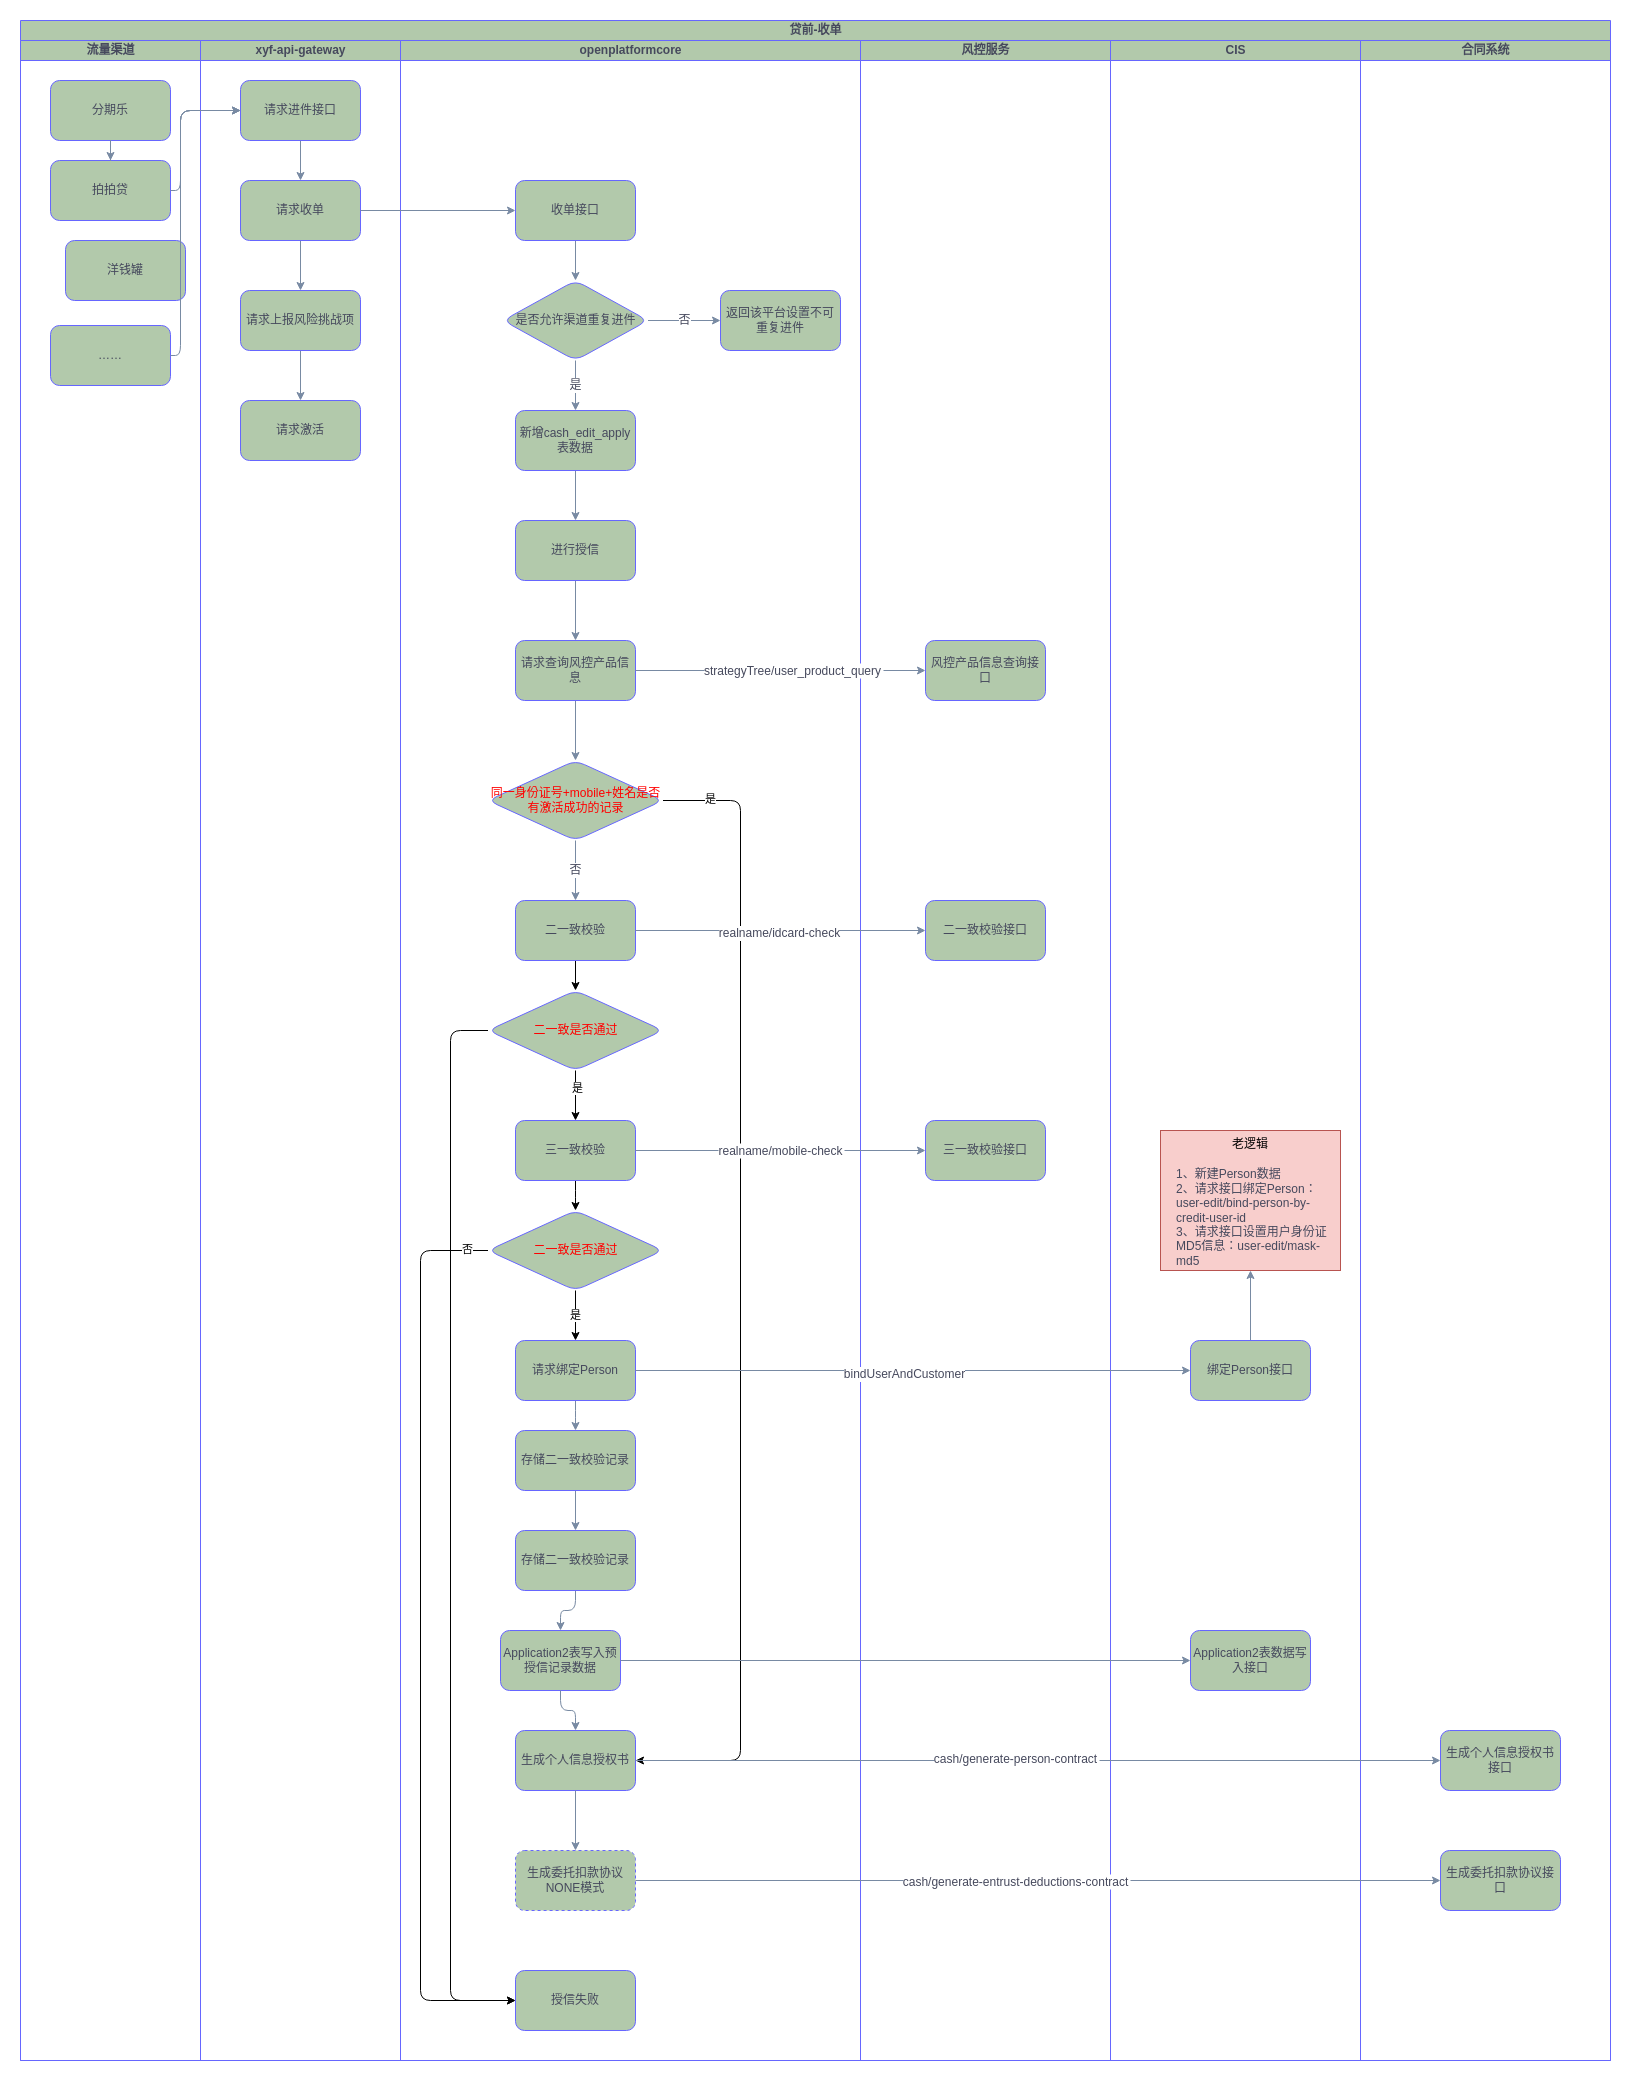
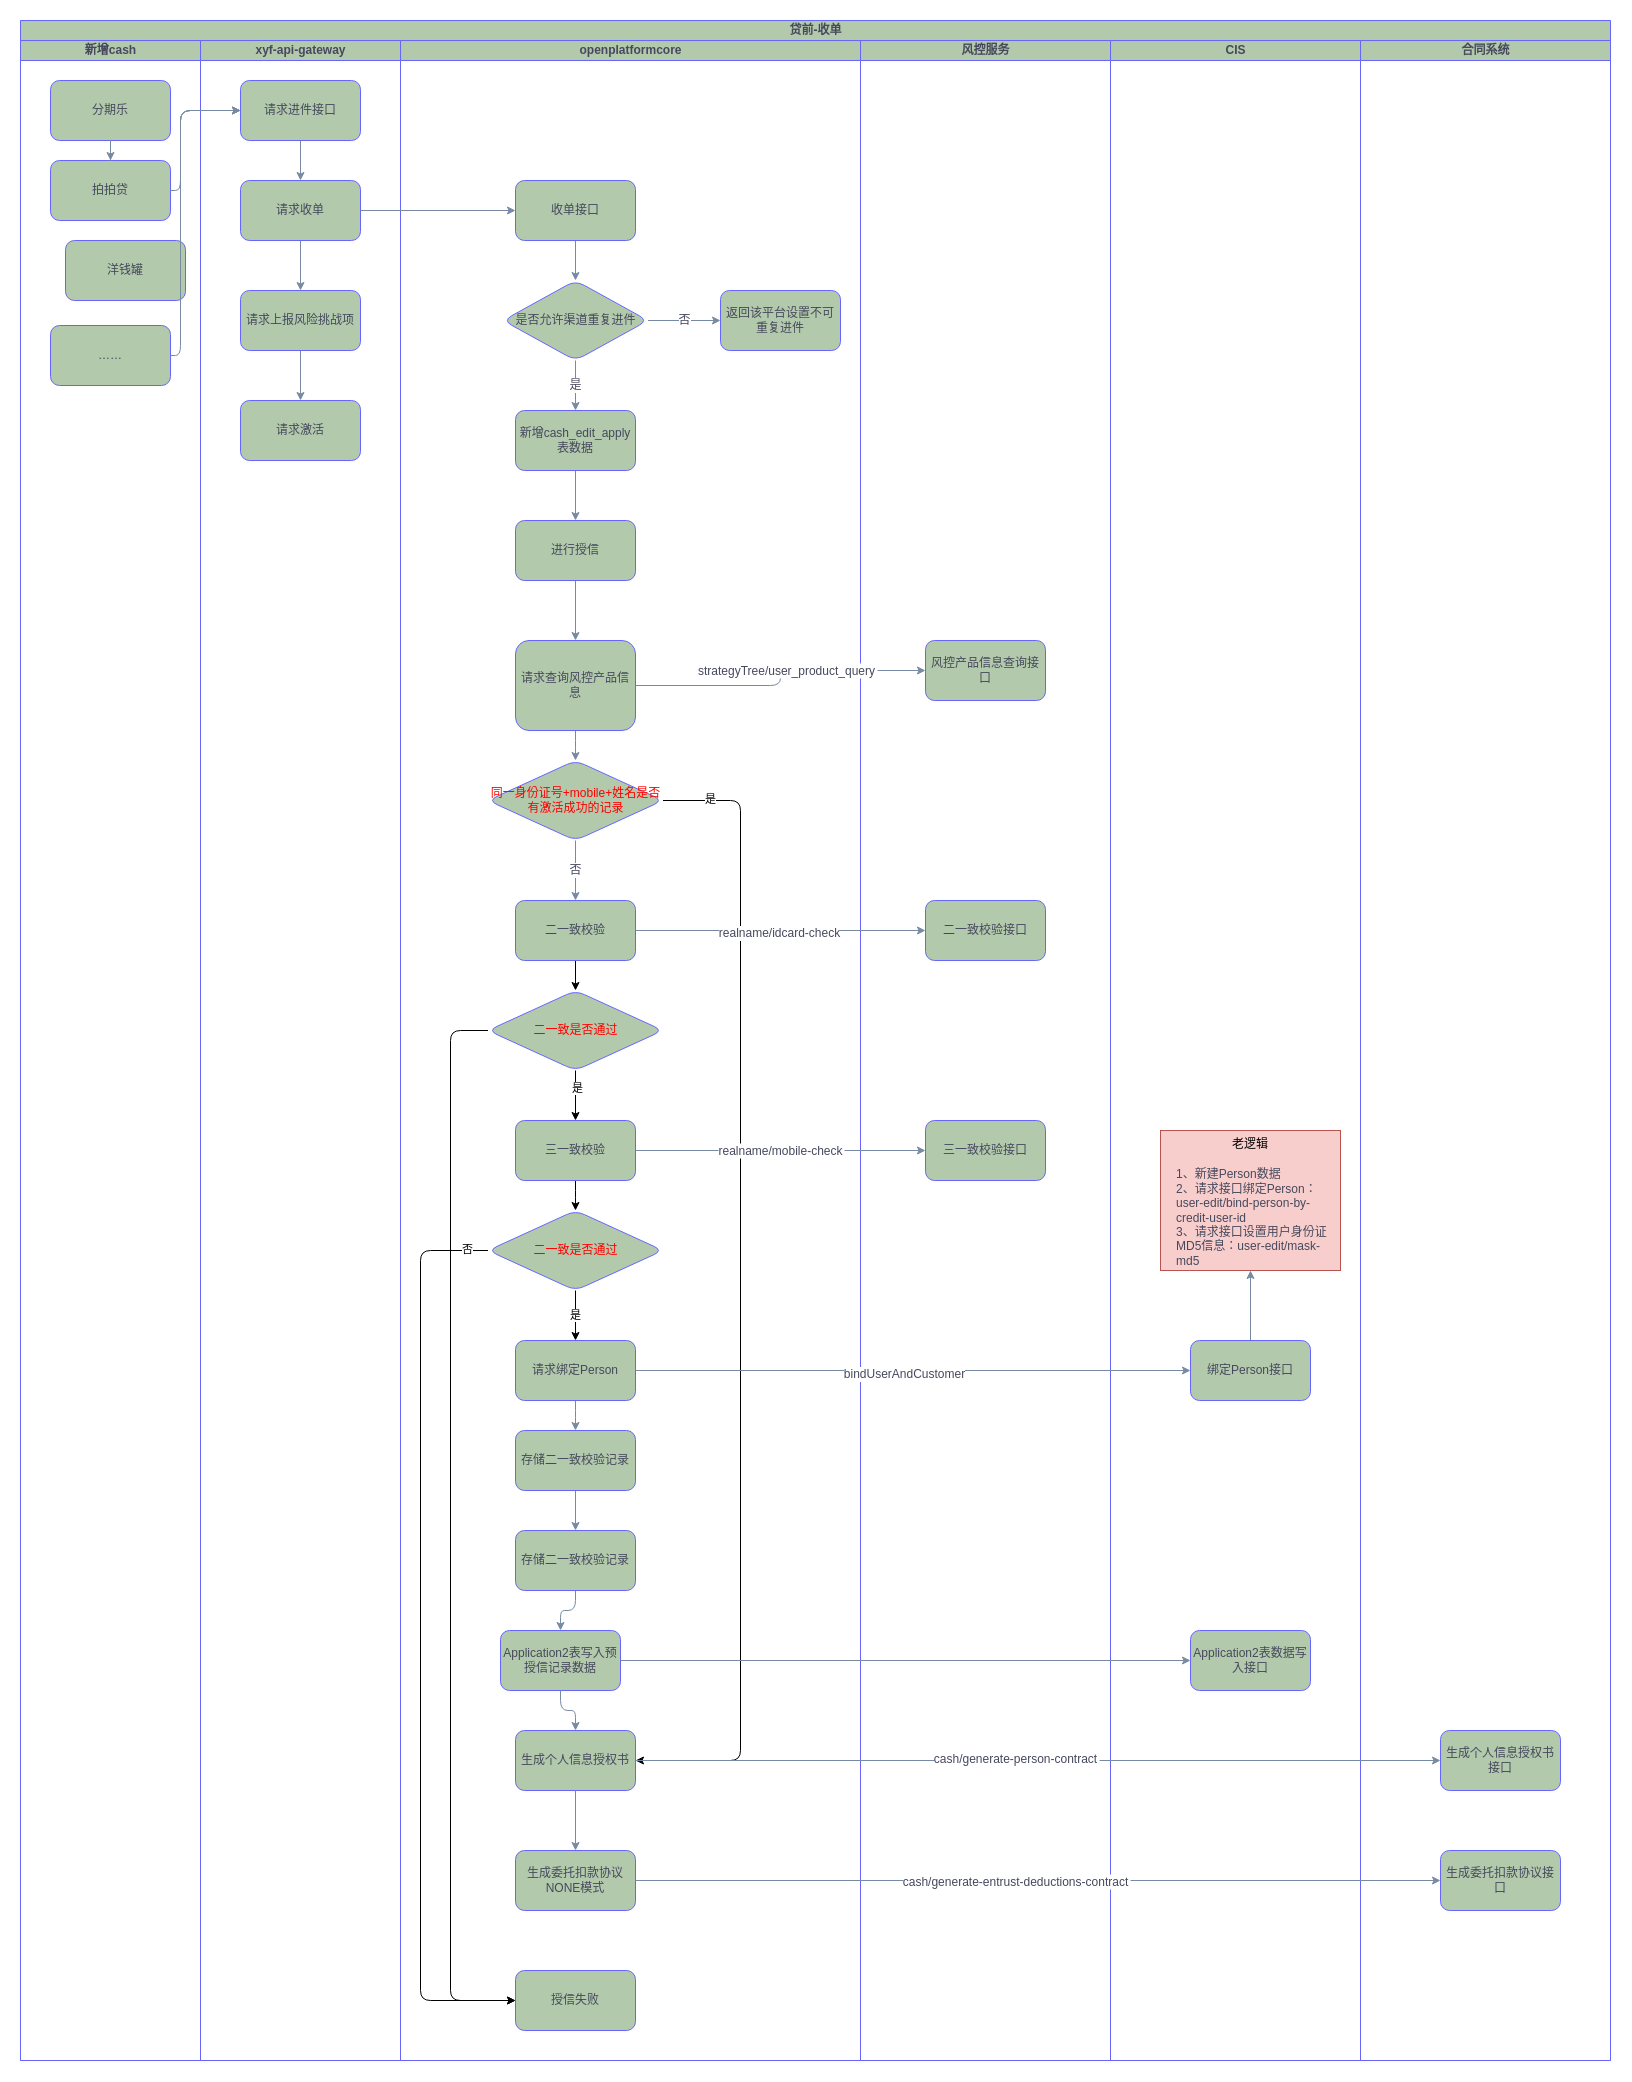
node "流量渠道": label "流量渠道" -> "新增cash"
node "请求查询风控产品信息": size 120x60 -> 120x90
node "生成委托扣款协议 NONE模式": style dashed -> solid
